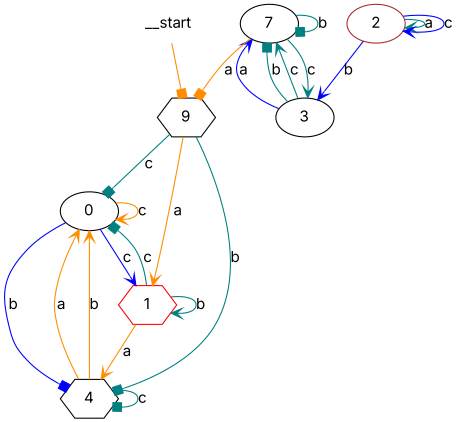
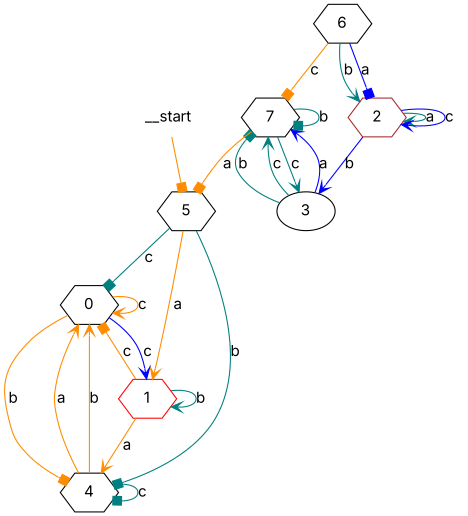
node "7": shape ellipse -> hexagon
node "6": added
node "2": shape ellipse -> hexagon
node "9": label "9" -> "5"
node "0": shape ellipse -> hexagon
edge "1" -> "0": color teal -> darkorange
edge "0" -> "4": color blue -> darkorange
